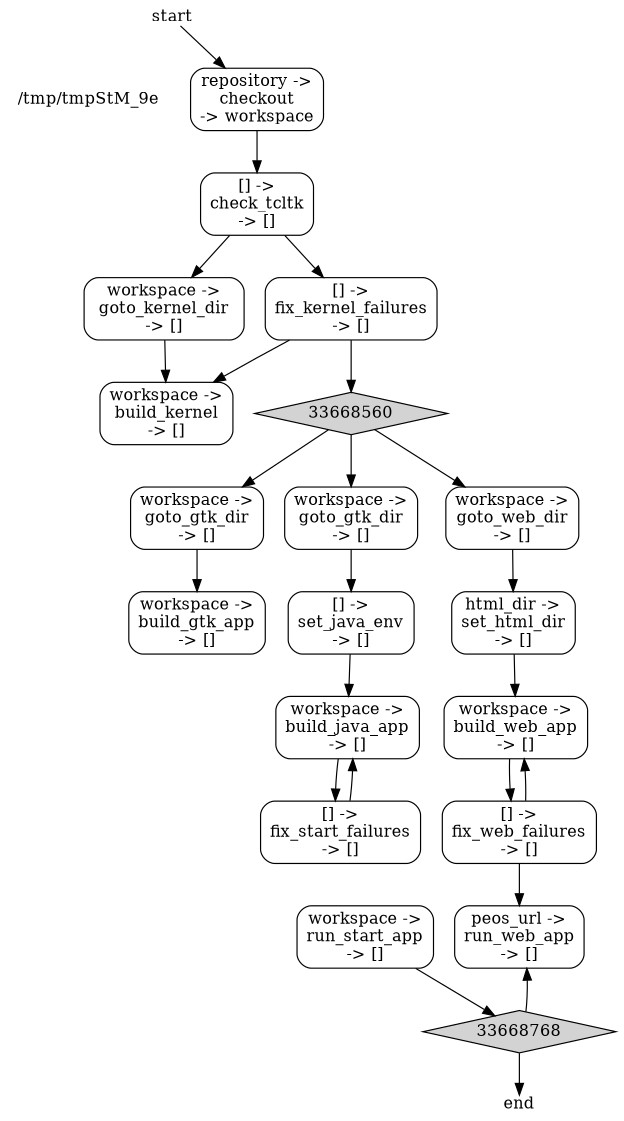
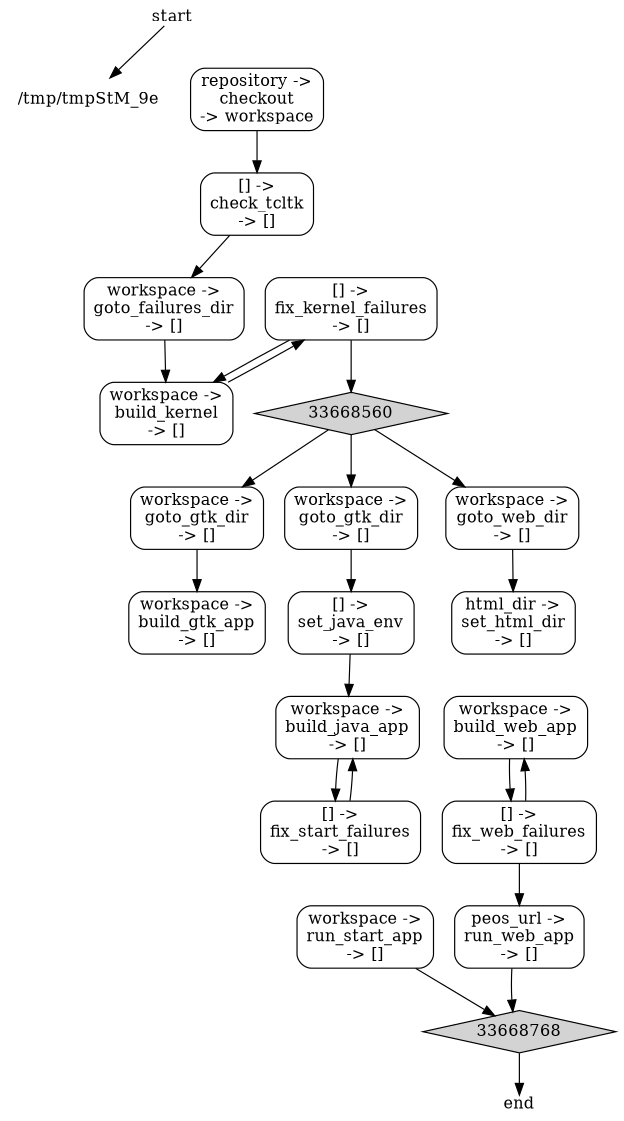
edge "start" -> "repository -> checkout -> workspace": now "start" -> "/tmp/tmpStM_9e"
edge "[] -> check_tcltk -> []" -> "[] -> fix_kernel_failures -> []": now "workspace -> build_kernel -> []" -> "[] -> fix_kernel_failures -> []"
node "workspace -> goto_kernel_dir -> []": label "workspace -> goto_kernel_dir -> []" -> "workspace -> goto_failures_dir -> []"
edge "html_dir -> set_html_dir -> []" -> "workspace -> build_web_app -> []": removed
edge "33668768" -> "peos_url -> run_web_app -> []": reversed
